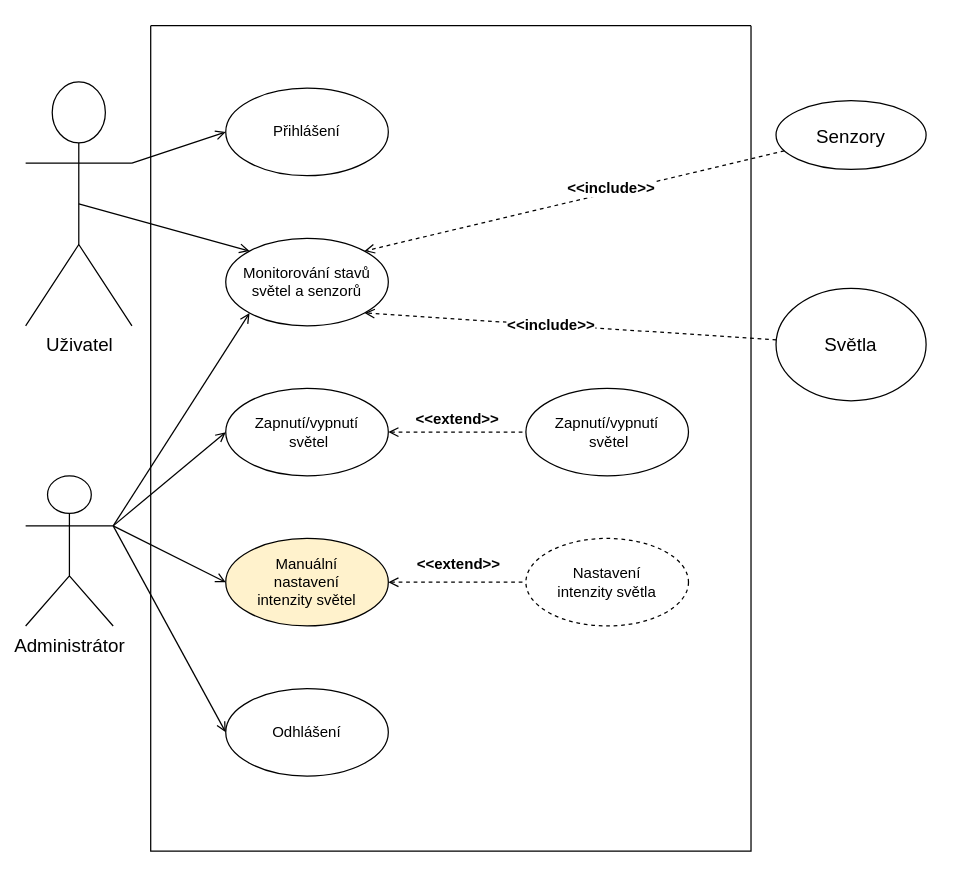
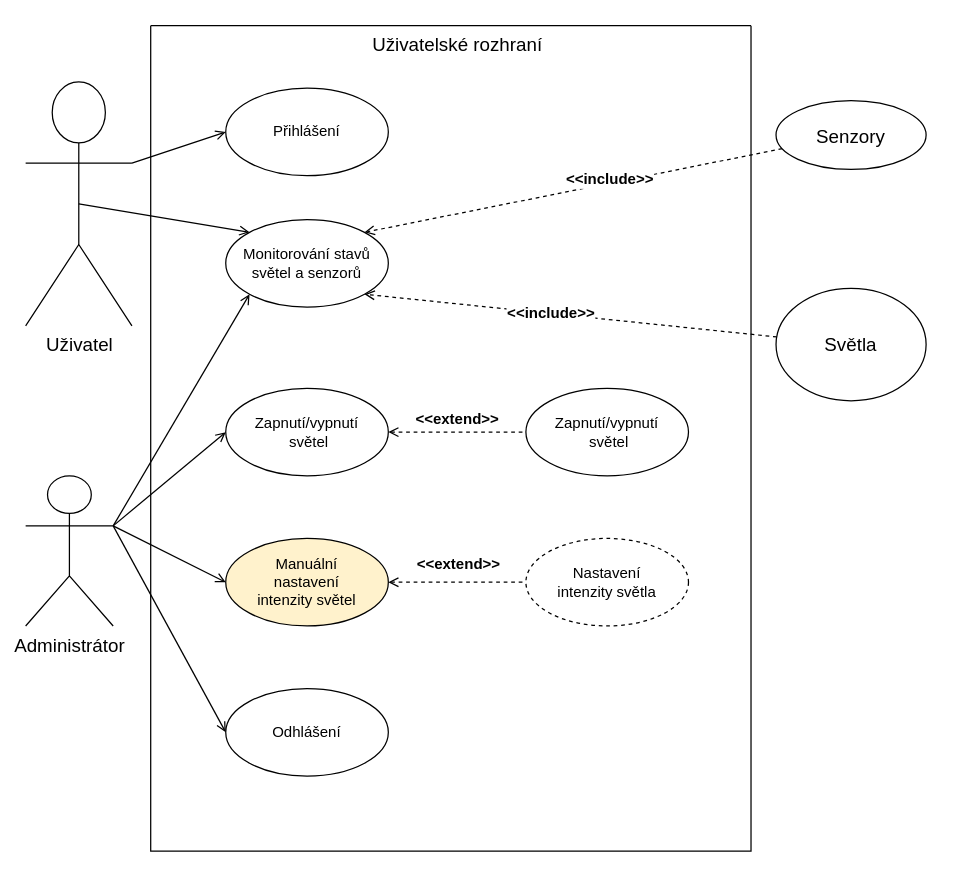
node "Uživatelské rozhraní": added
node "Monitorování stavů světel a senzorů": moved (307, 282) -> (307, 263)
